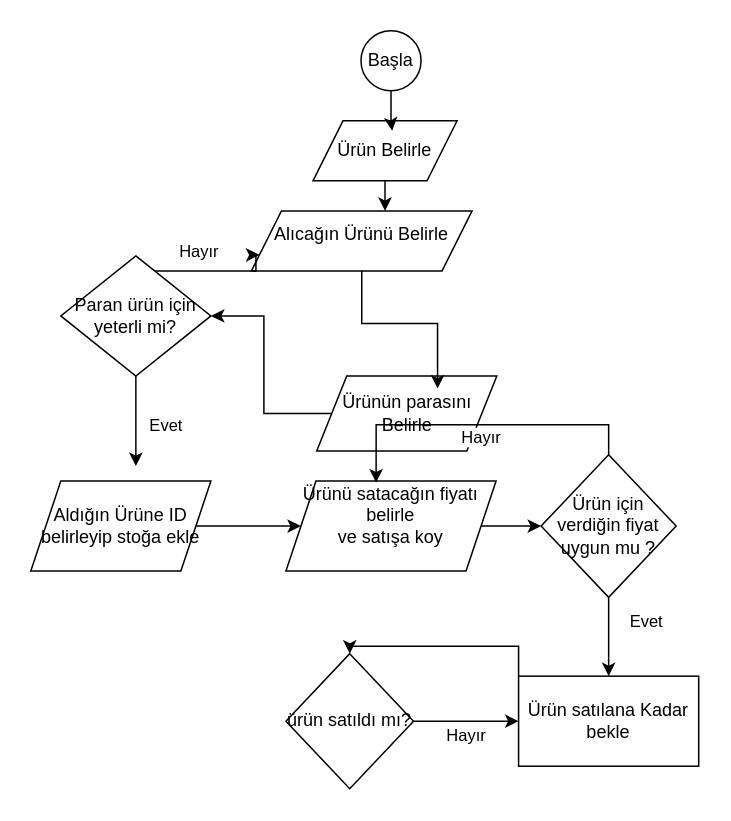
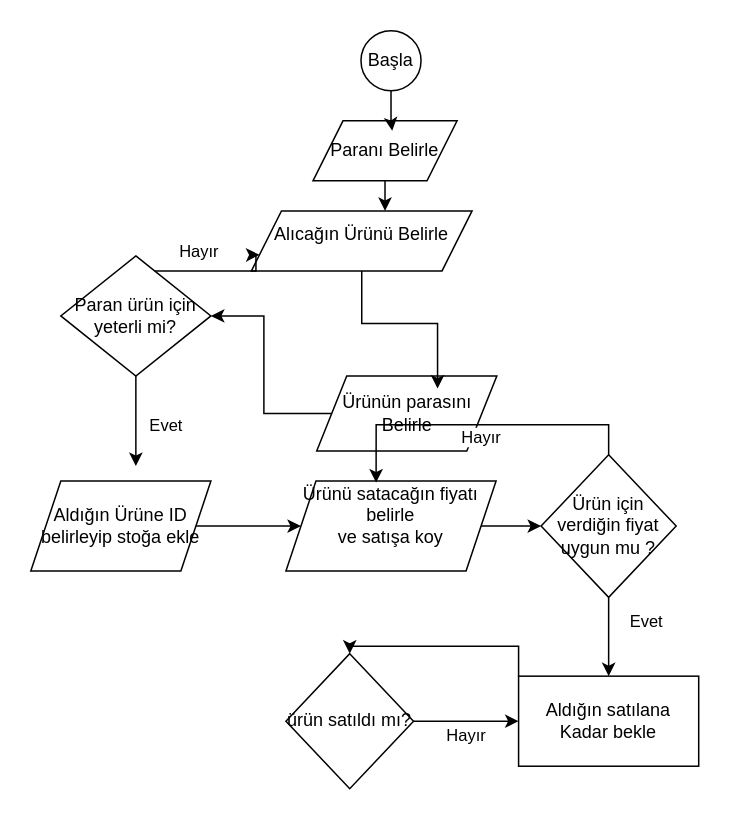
node "Ürün Belirle": label "Ürün Belirle" -> "Paranı Belirle"
node "Ürün satılana Kadar bekle": label "Ürün satılana Kadar bekle" -> "Aldığın satılana Kadar bekle"
